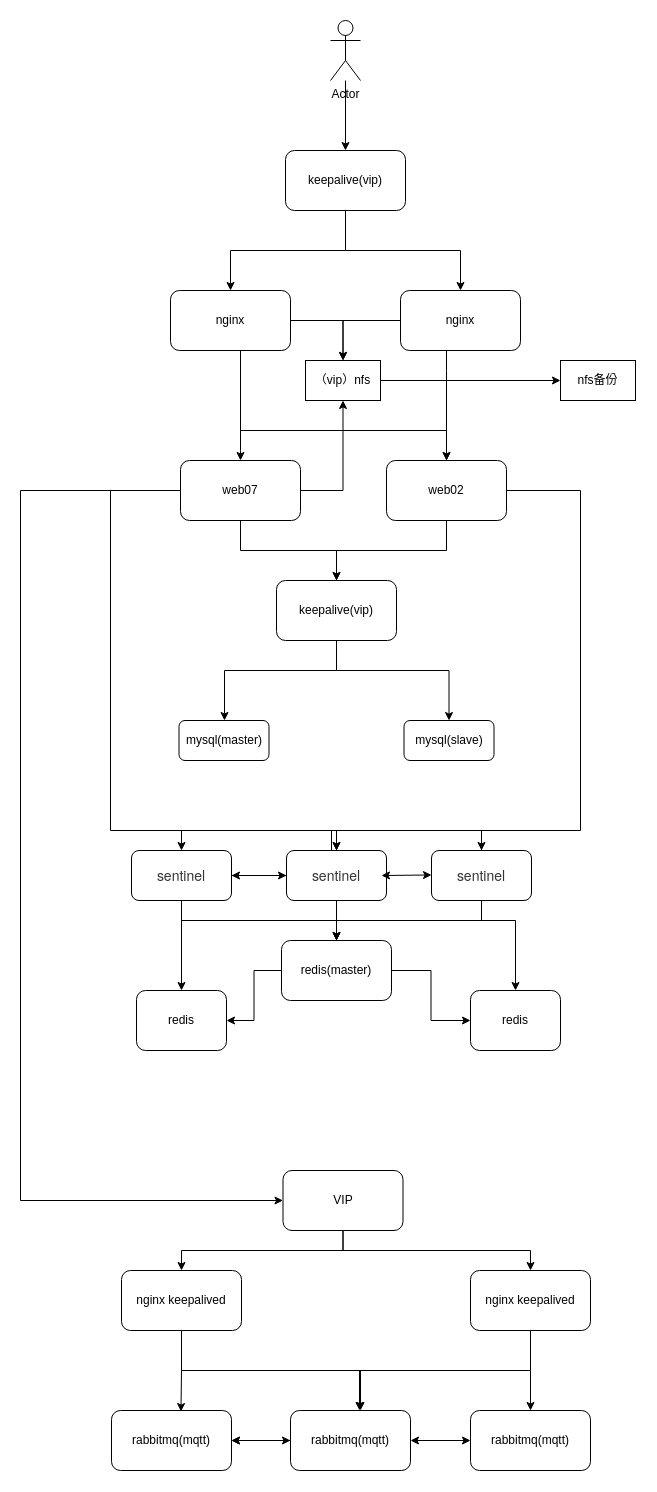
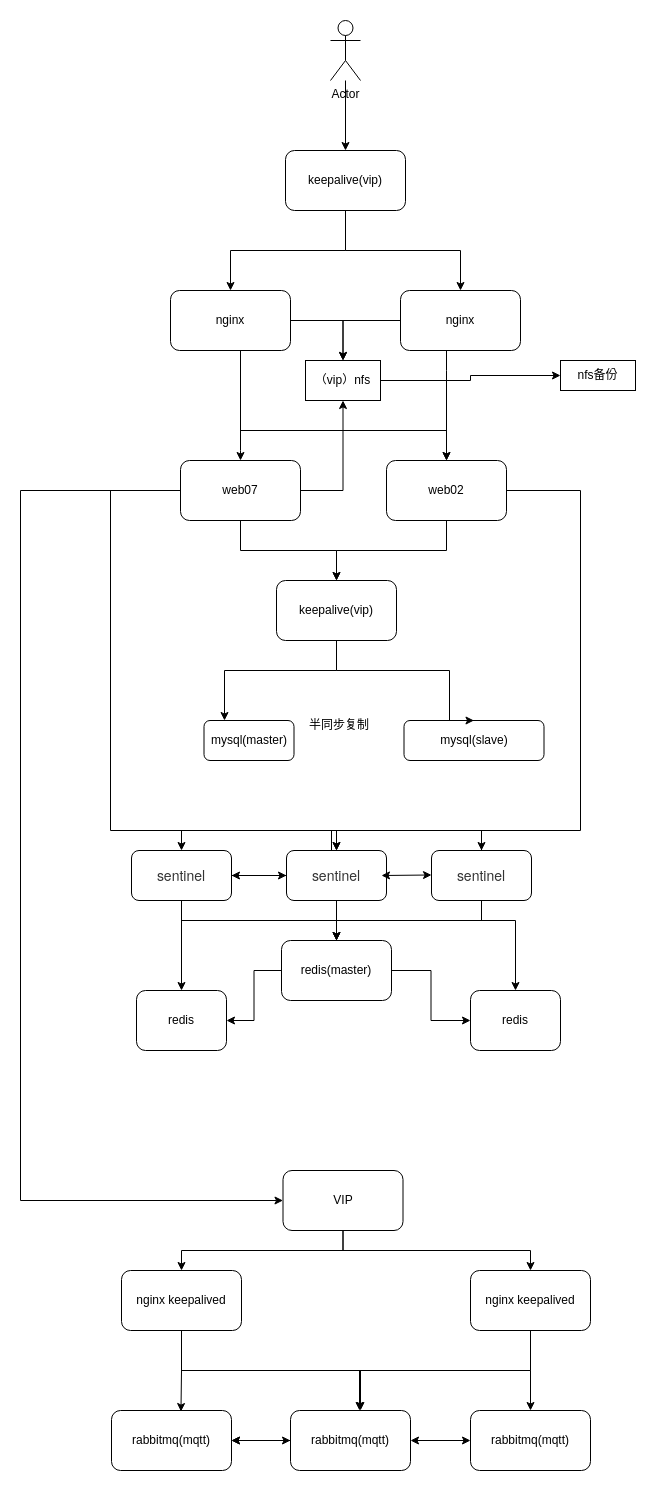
node "nfs备份": size 75x40 -> 75x30
node "半同步复制": added
node "mysql(master)": moved (224, 741) -> (249, 741)
node "mysql(slave)": size 90x40 -> 140x40
